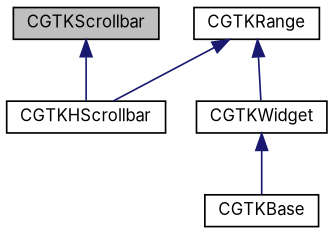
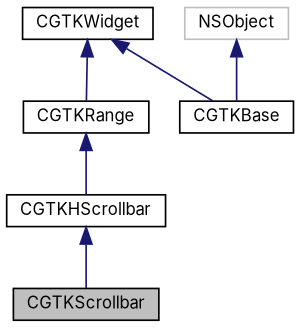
node "NSObject": added
edge "CGTKHScrollbar" -> "CGTKScrollbar": reversed
edge "CGTKWidget" -> "CGTKRange": reversed
